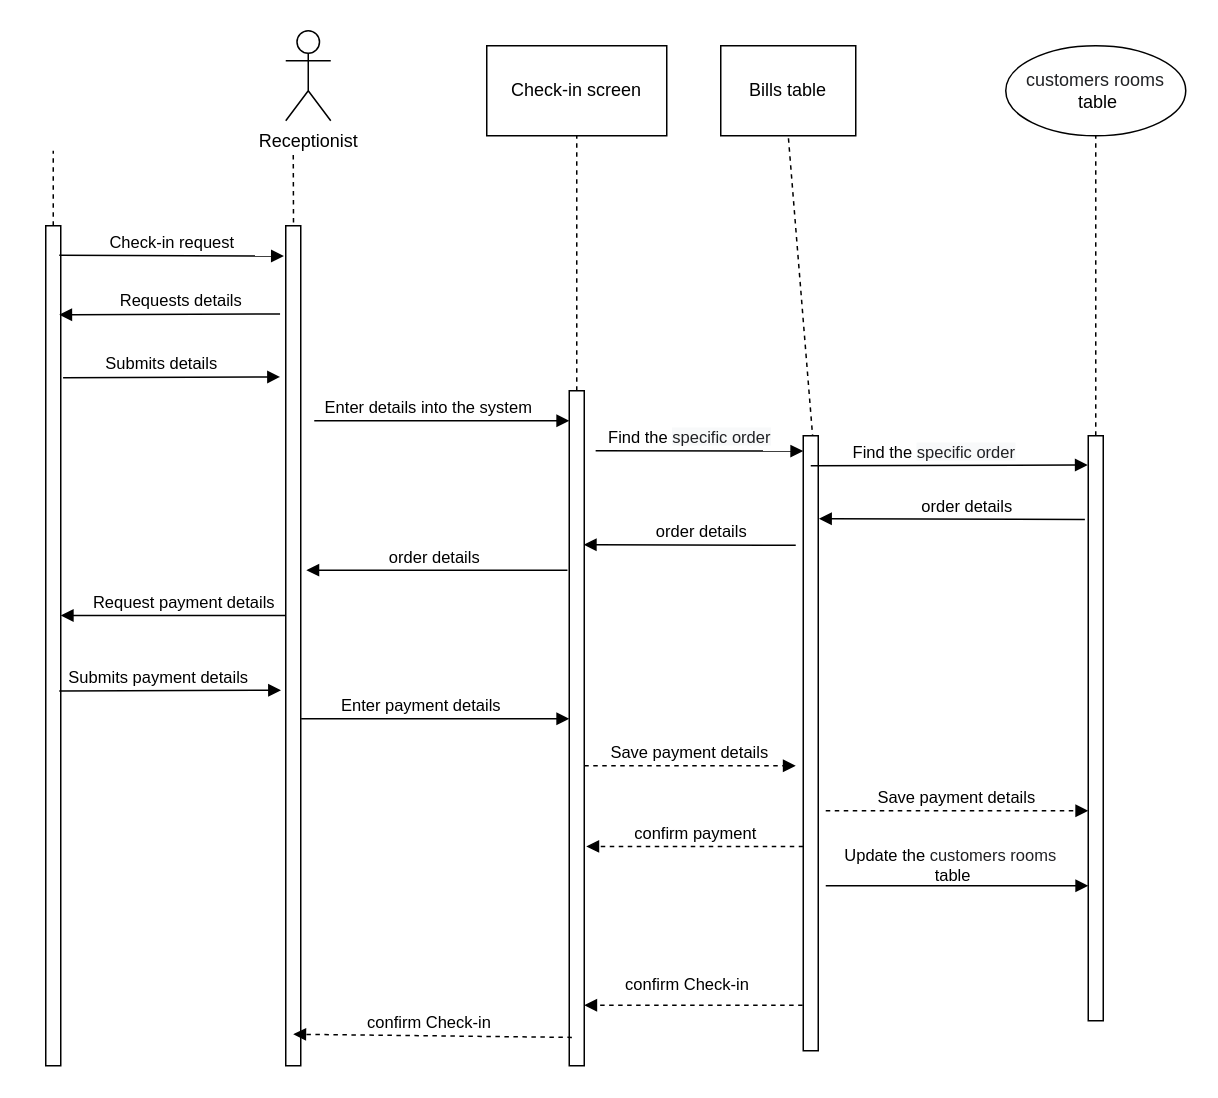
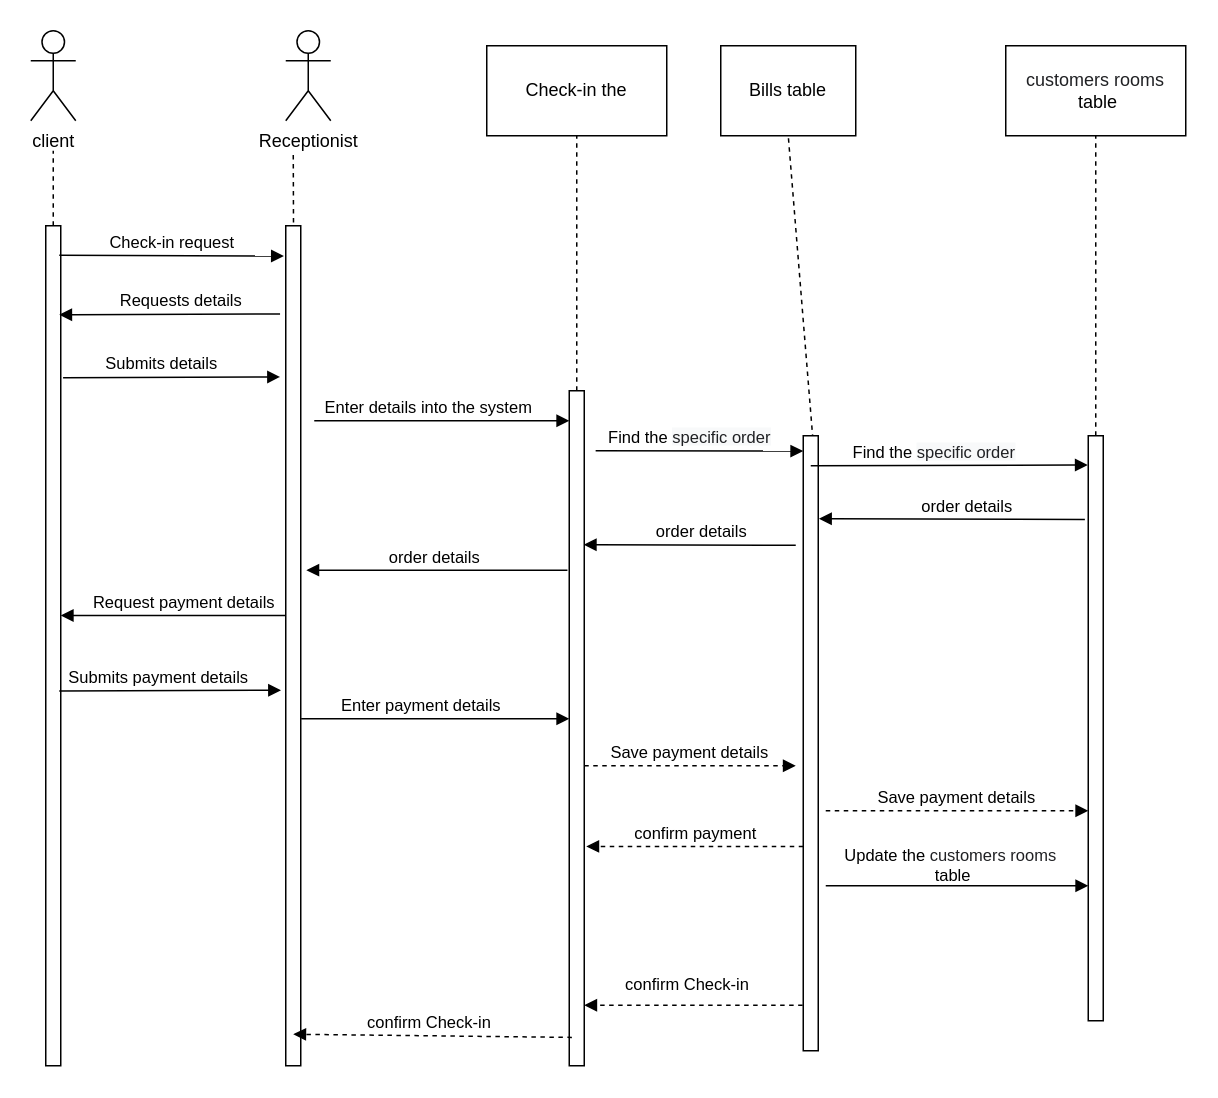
node "client": added
node "Check-in screen": label "Check-in screen" -> "Check-in the"
node "customers rooms table": shape ellipse -> rectangle
